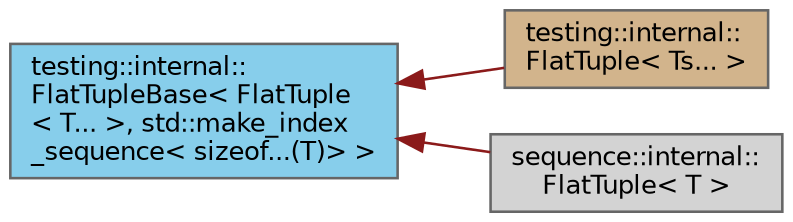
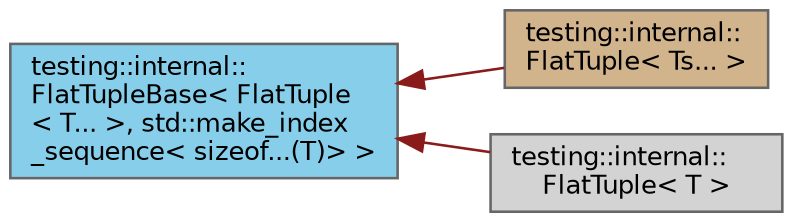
node "sequence::internal:: FlatTuple< T >": label "sequence::internal:: FlatTuple< T >" -> "testing::internal:: FlatTuple< T >"
